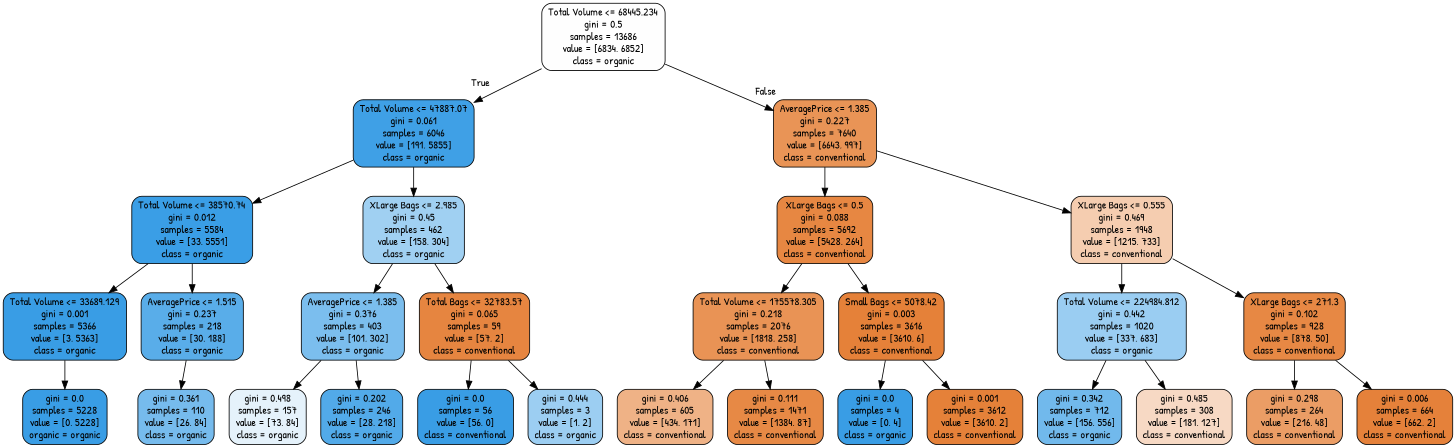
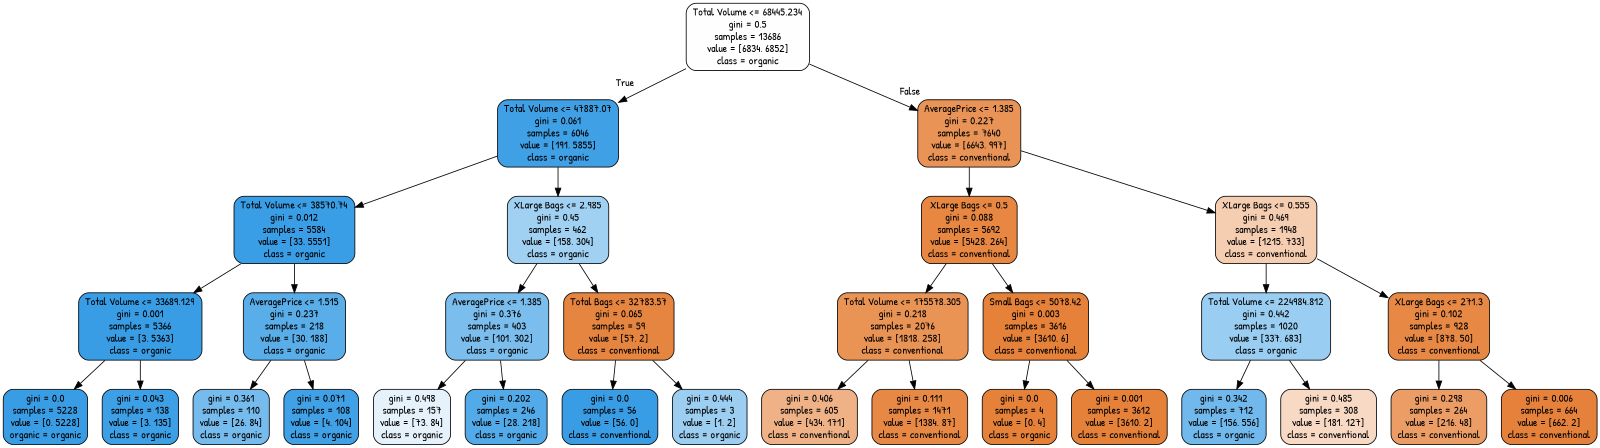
node "gini = 0.043 samples = 138 value = [3, 135] class = organic": added
node "gini = 0.071 samples = 108 value = [4, 104] class = organic": added
node "gini = 0.0 samples = 4 value = [0, 4] class = organic": fillcolor #399de5ff -> #e58139ff
